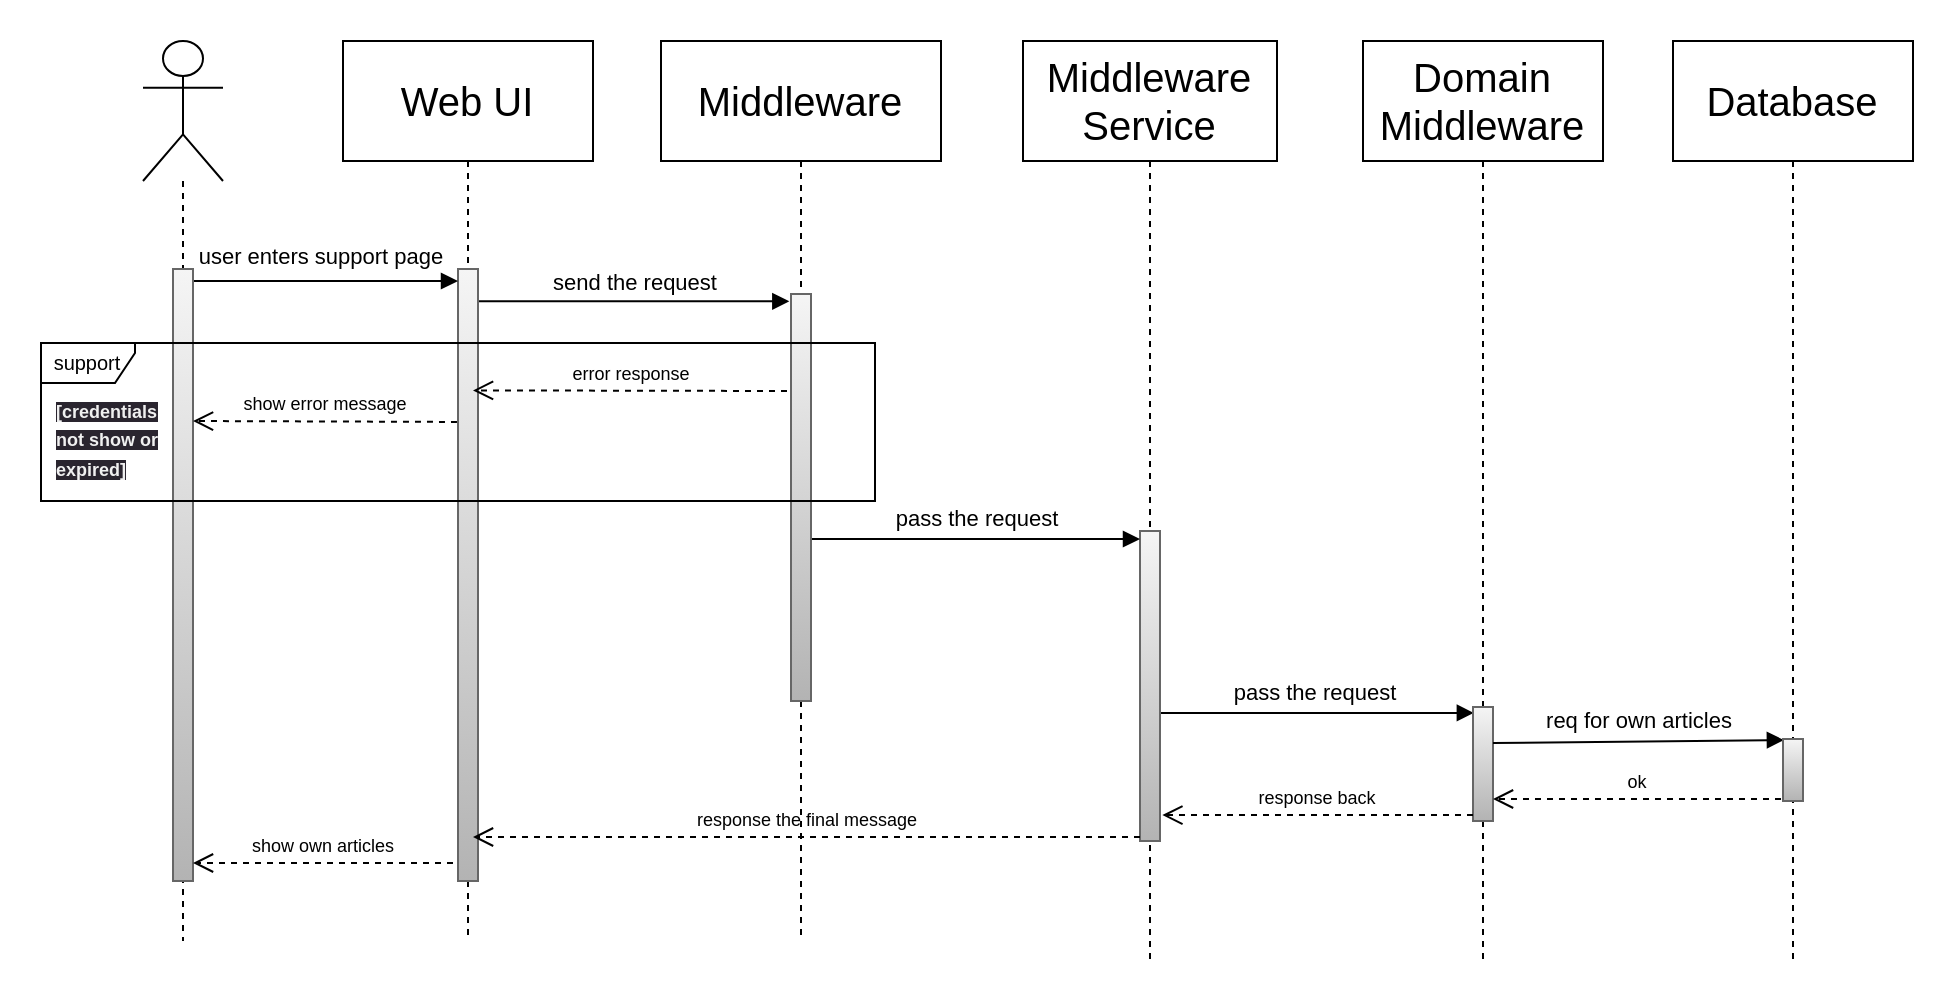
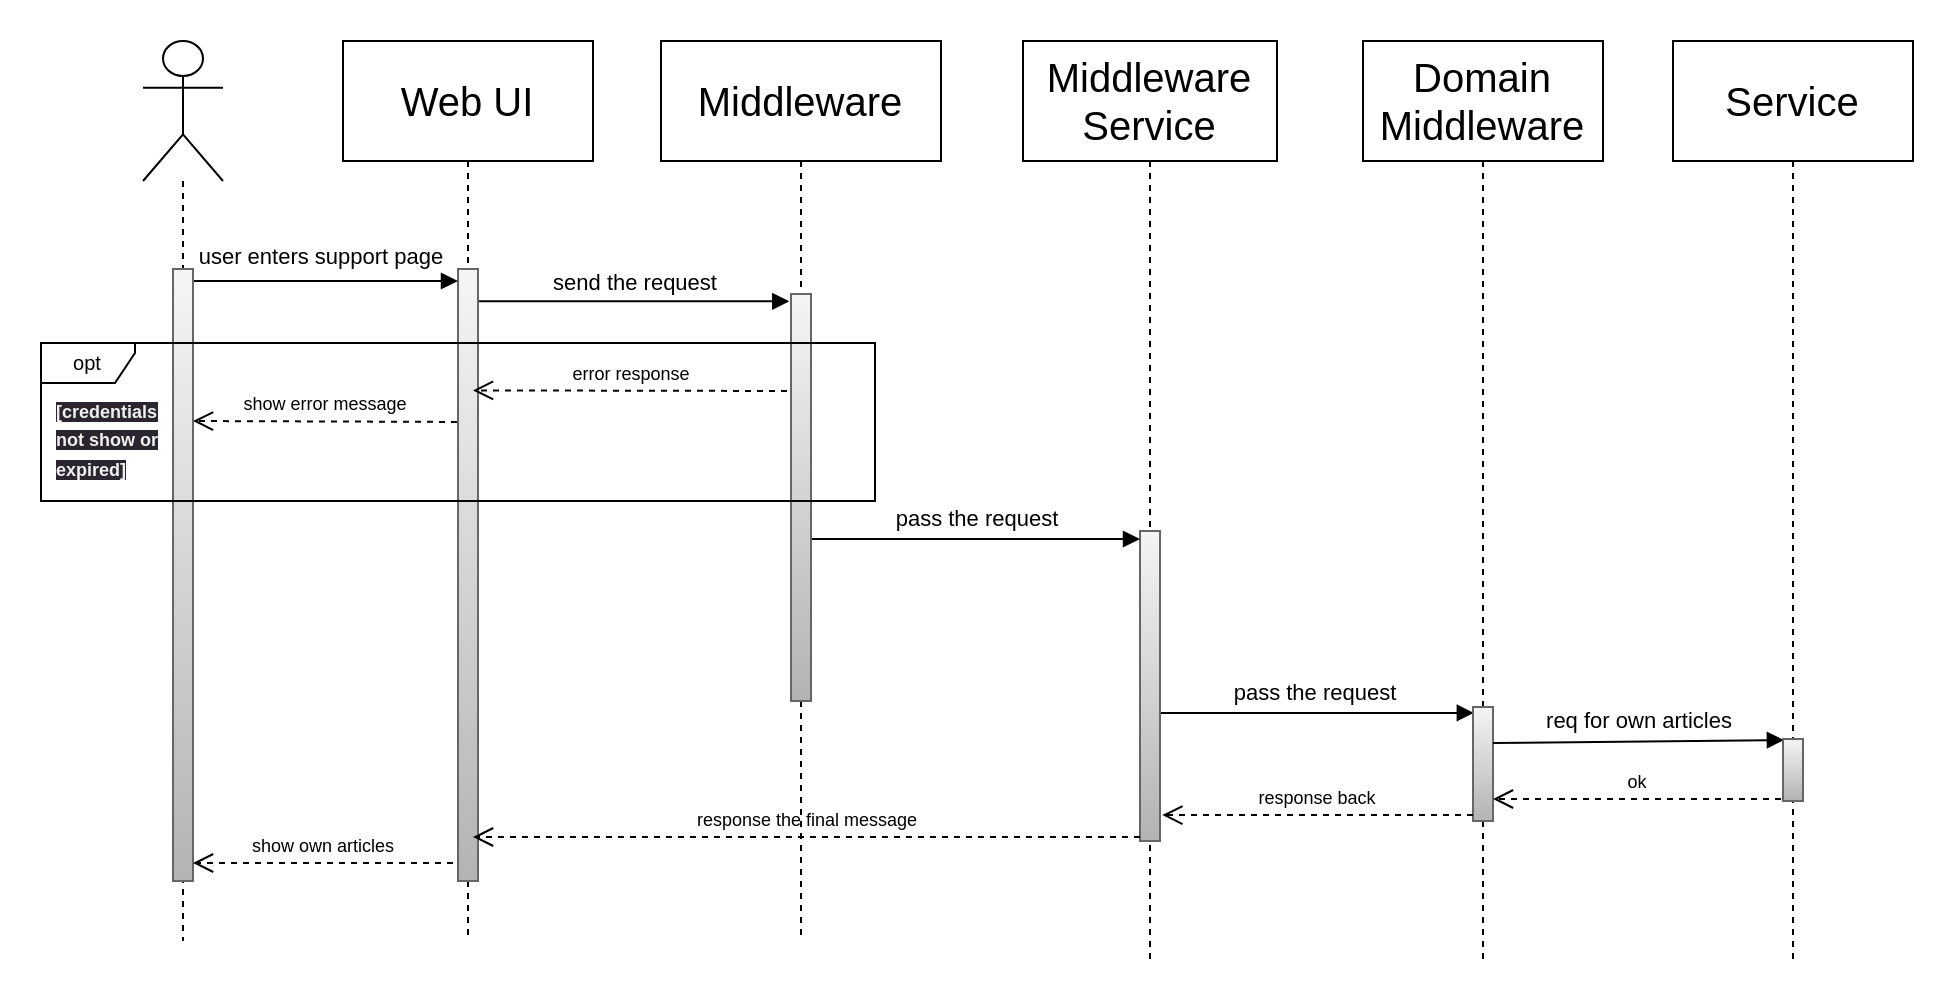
node "Database": label "Database" -> "Service"
node "support": label "support" -> "opt"
